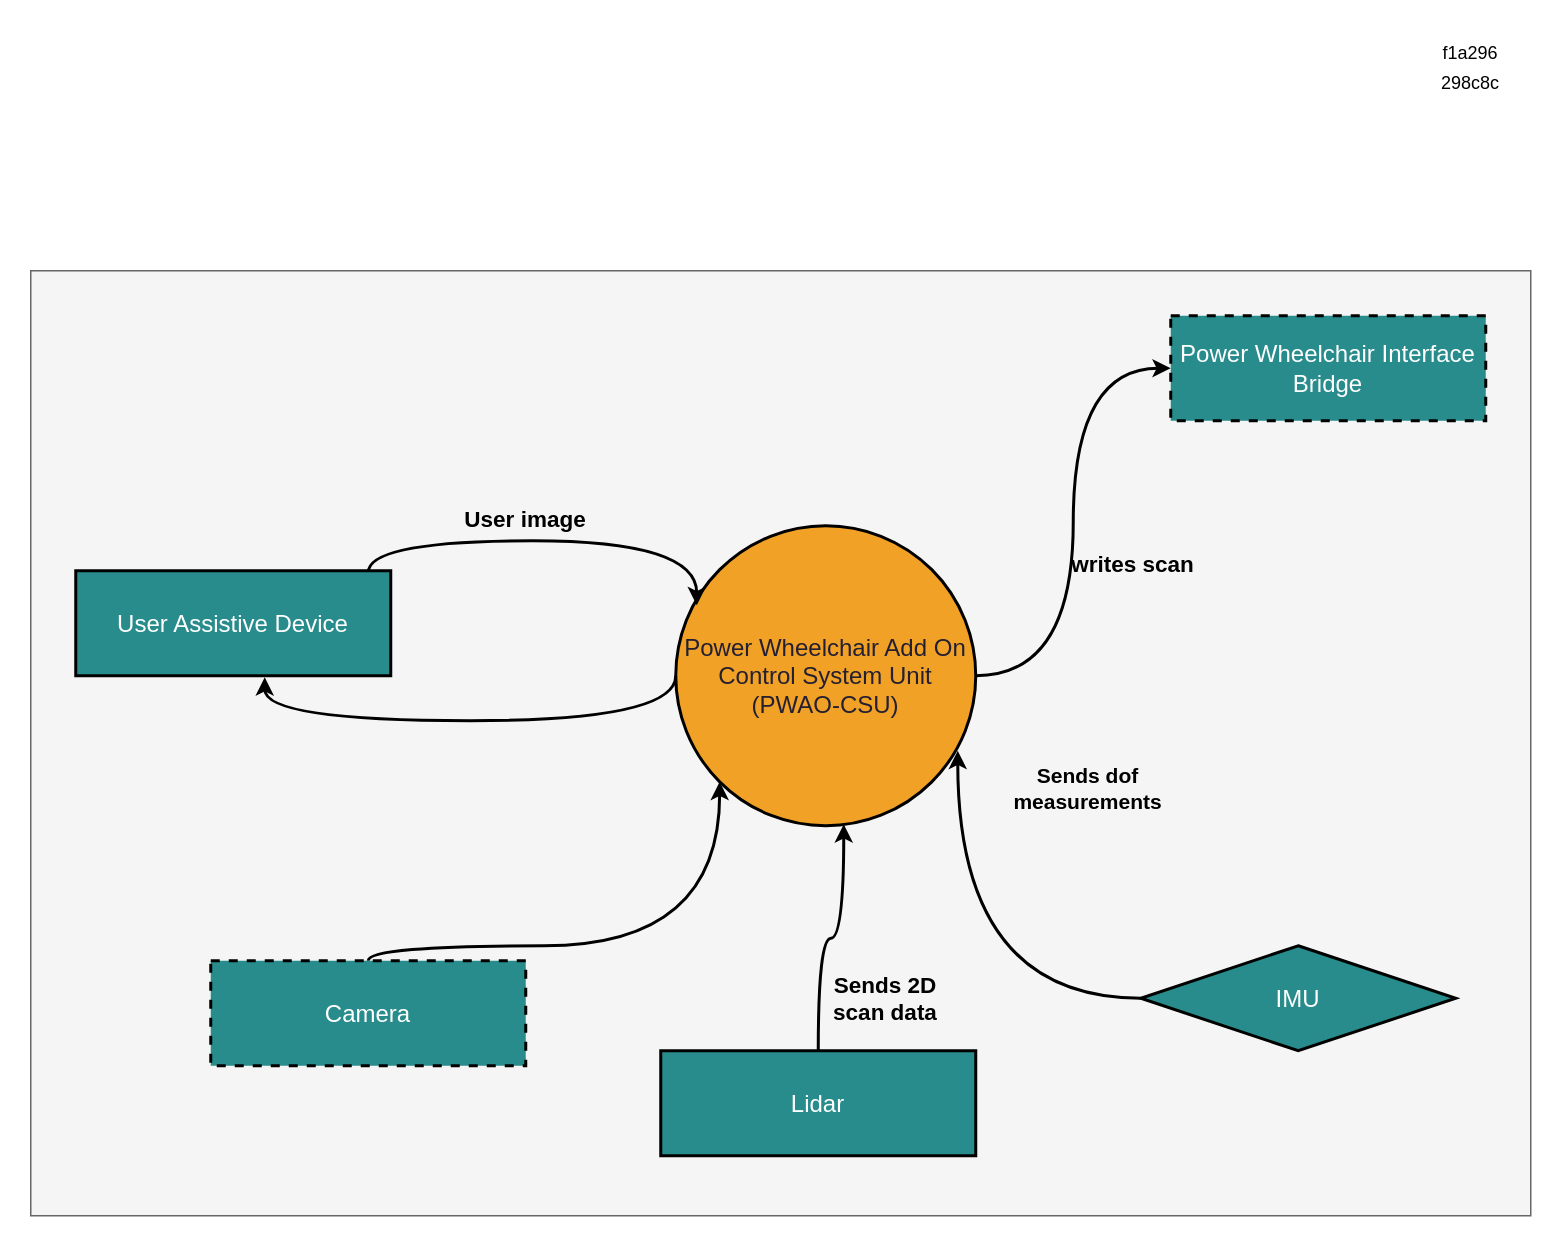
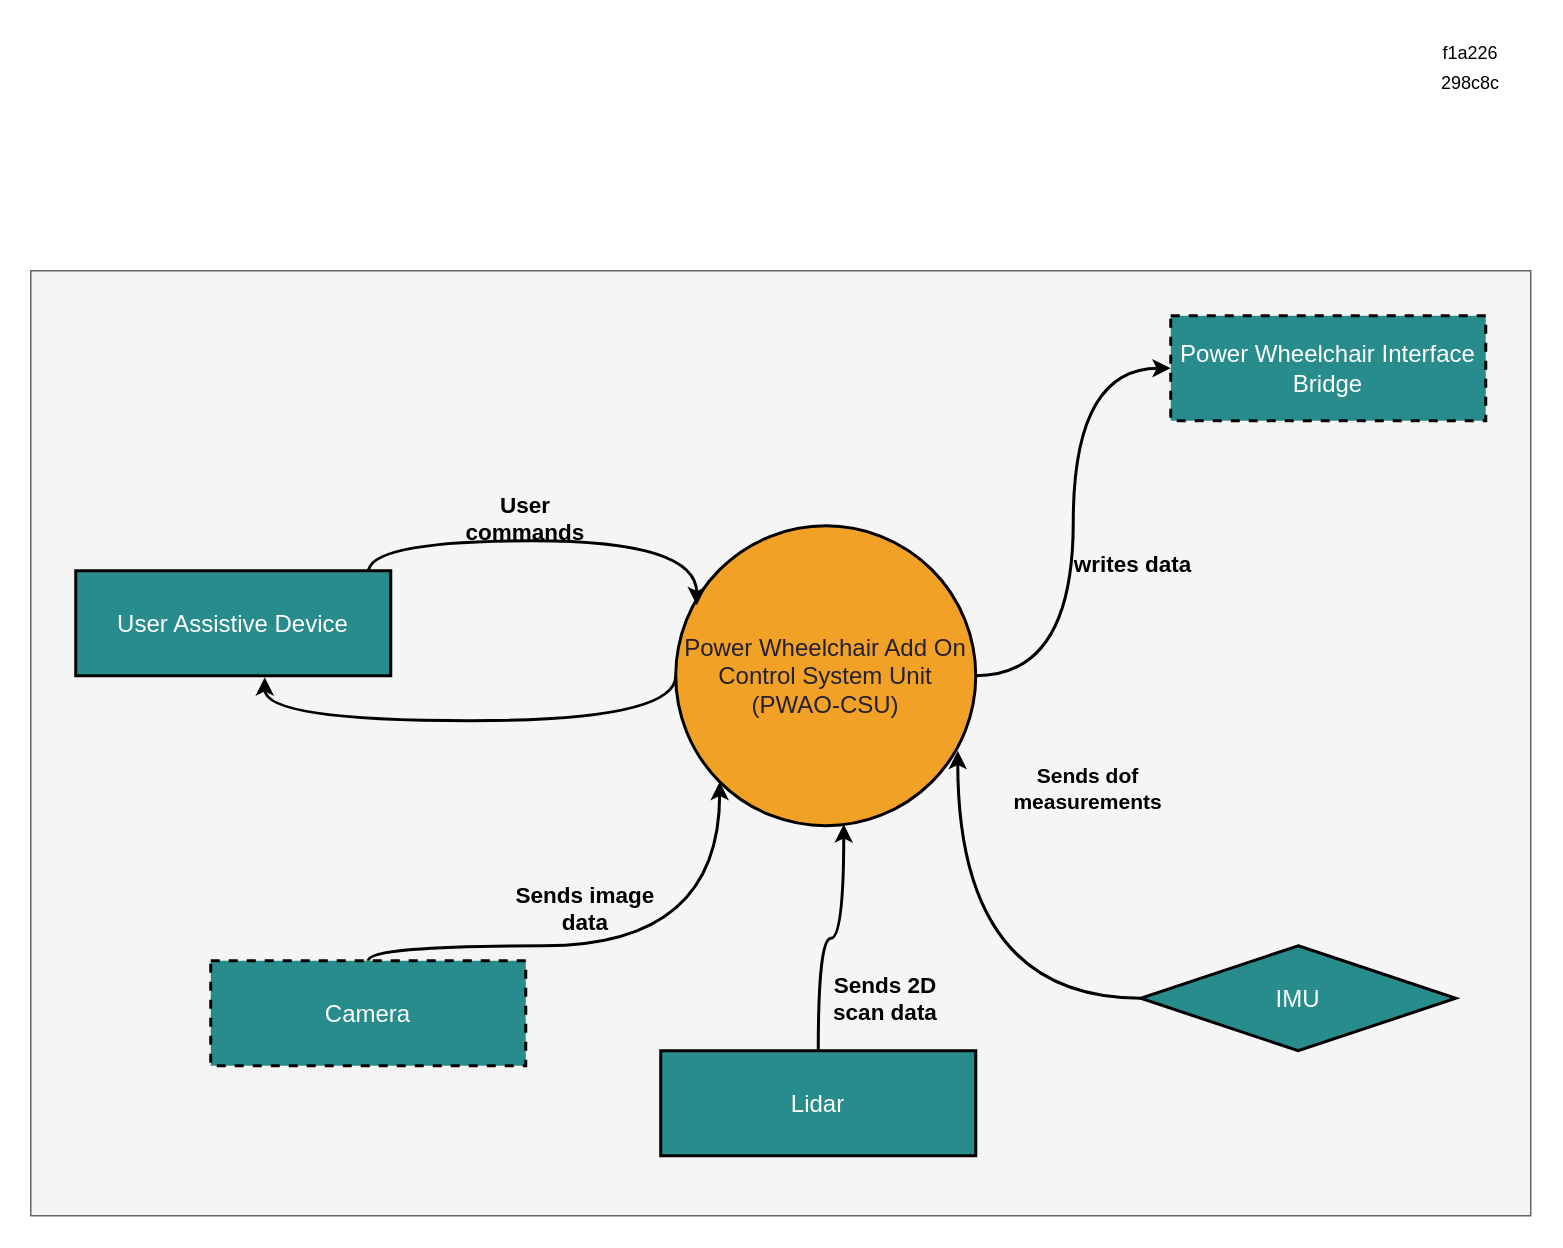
node "f1a296": label "f1a296" -> "f1a226"
node "User image": label "User image" -> "User commands"
node "writes scan": label "writes scan" -> "writes data"
node "Sends image data": added
